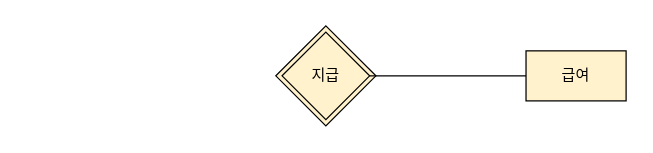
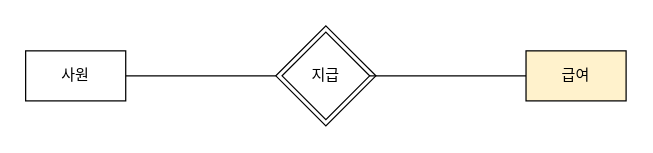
node "사원": added
edge "사원" -- "지급": added
node "지급": fillcolor #fff2cc -> #ffffff
